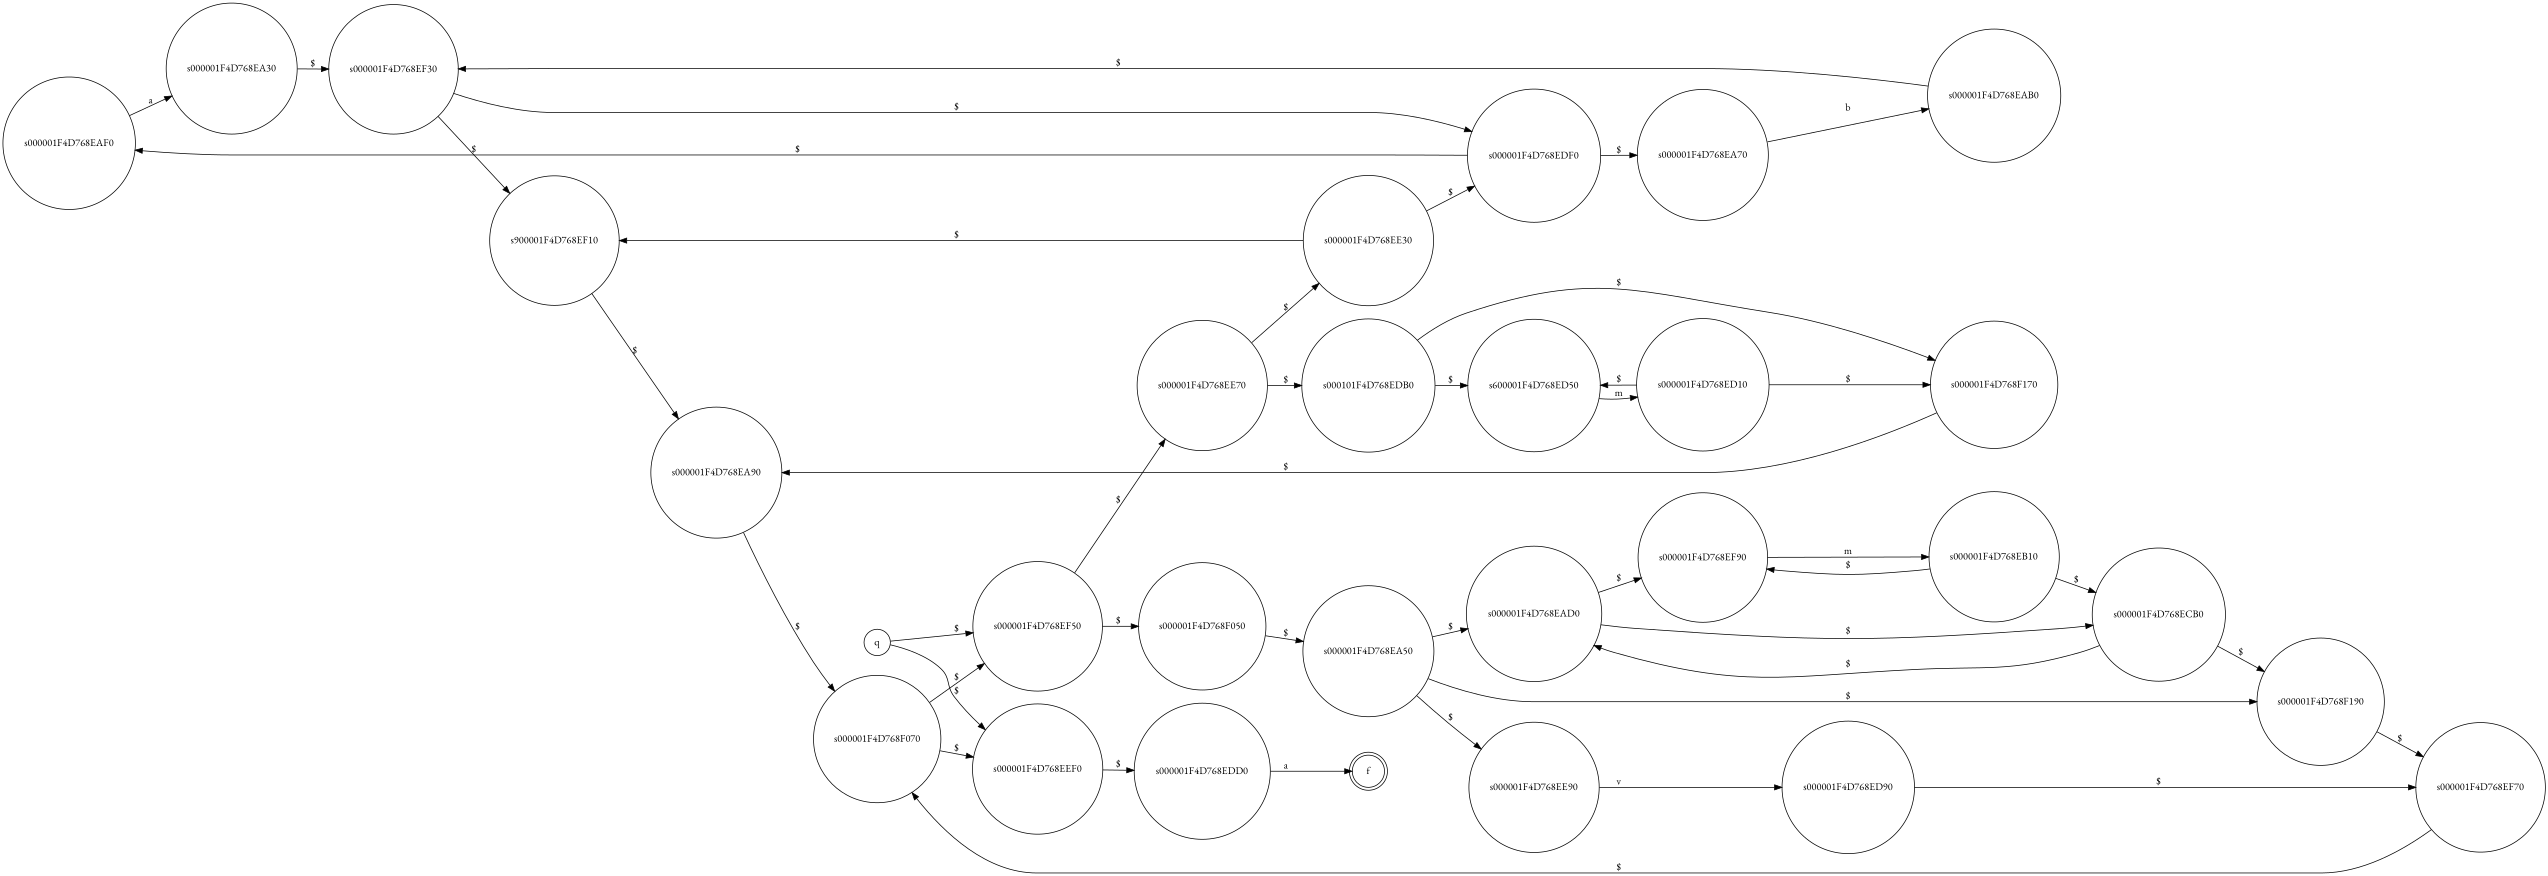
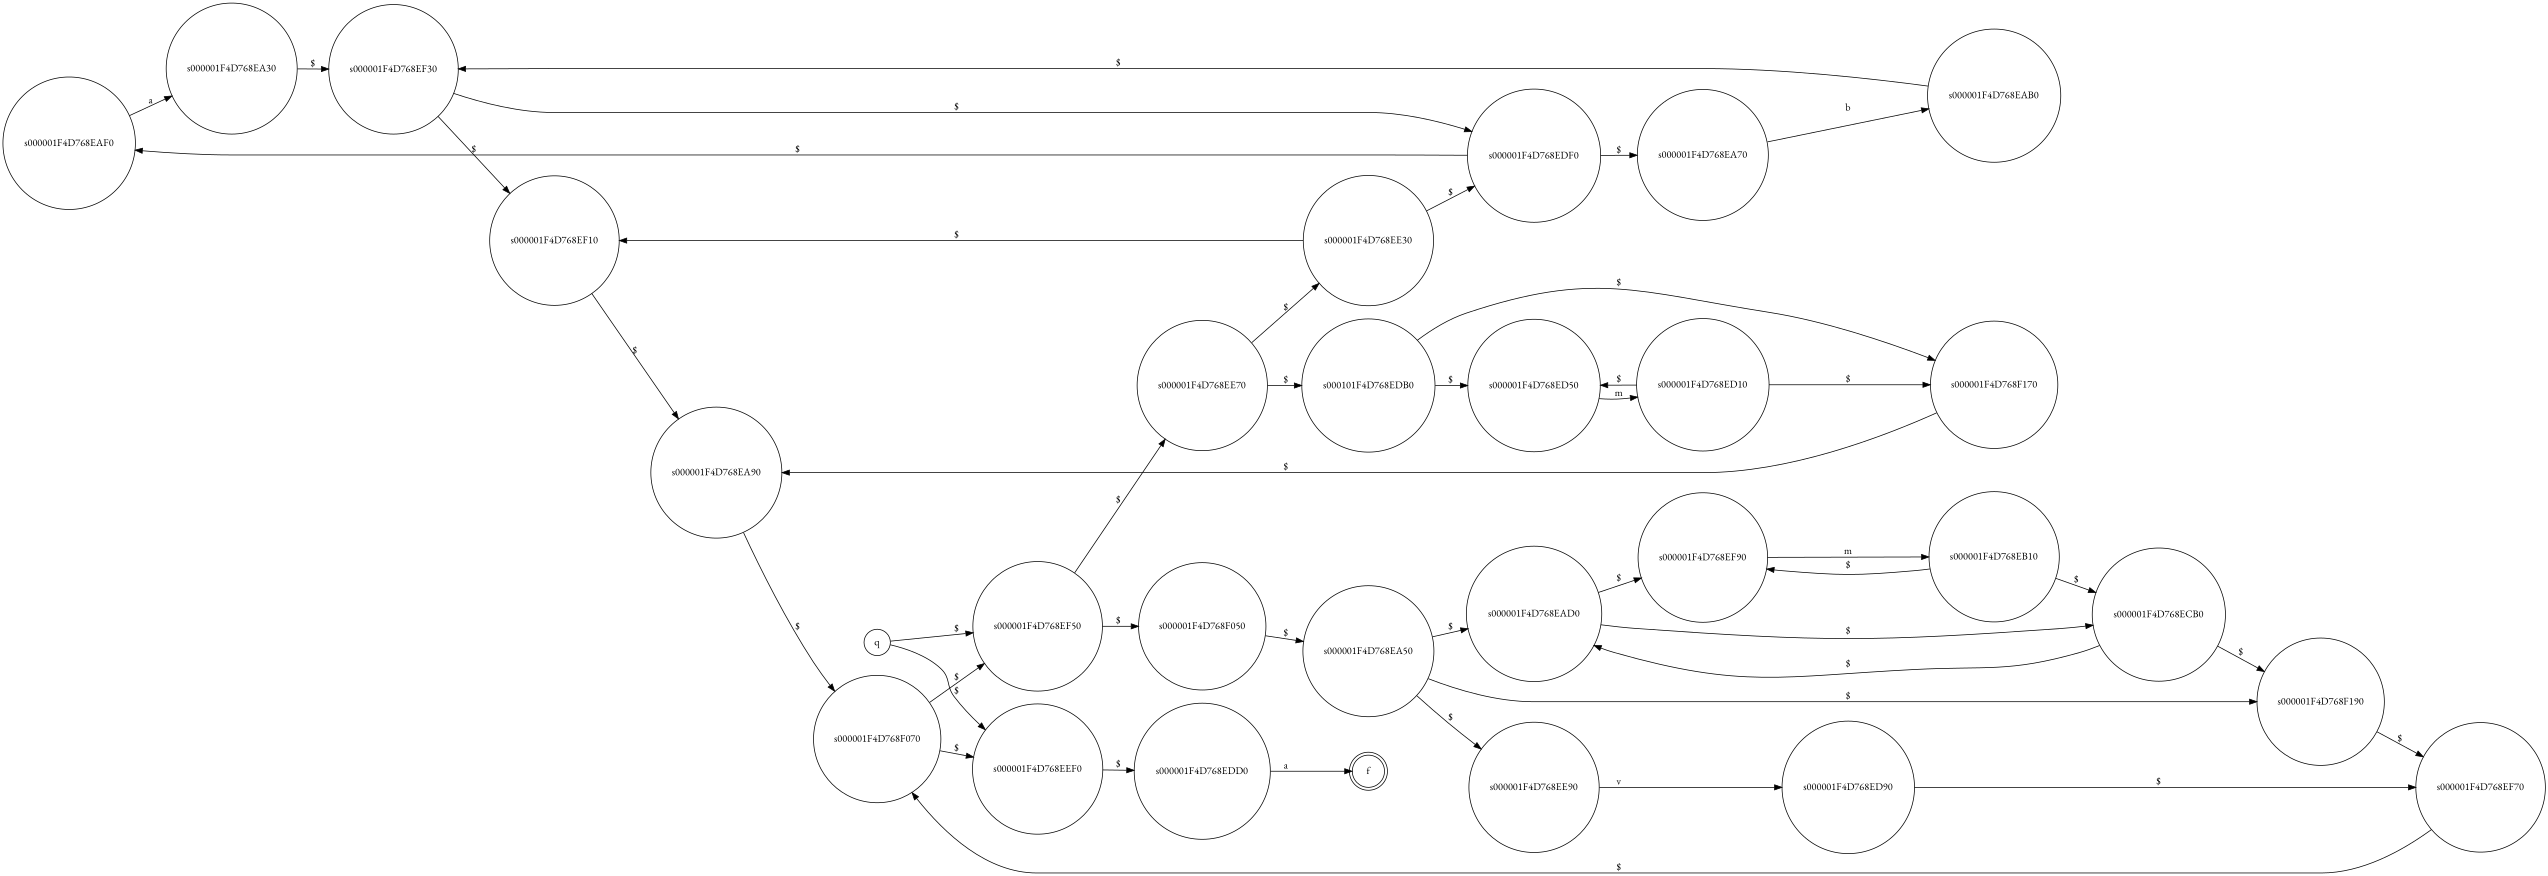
node "s900001F4D768EF10": label "s900001F4D768EF10" -> "s000001F4D768EF10"
node "s600001F4D768ED50": label "s600001F4D768ED50" -> "s000001F4D768ED50"
